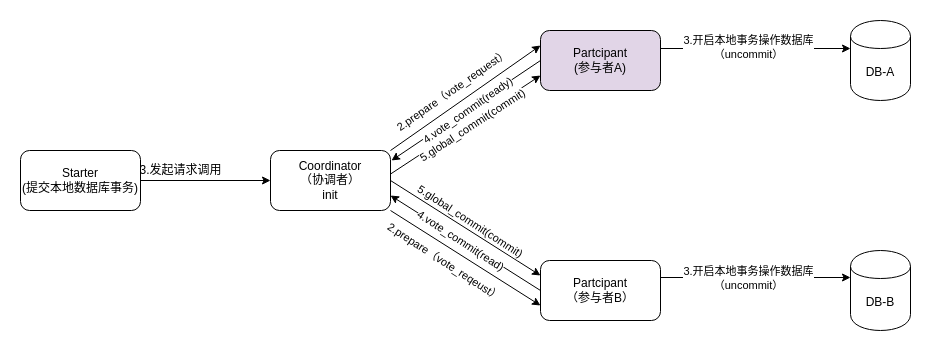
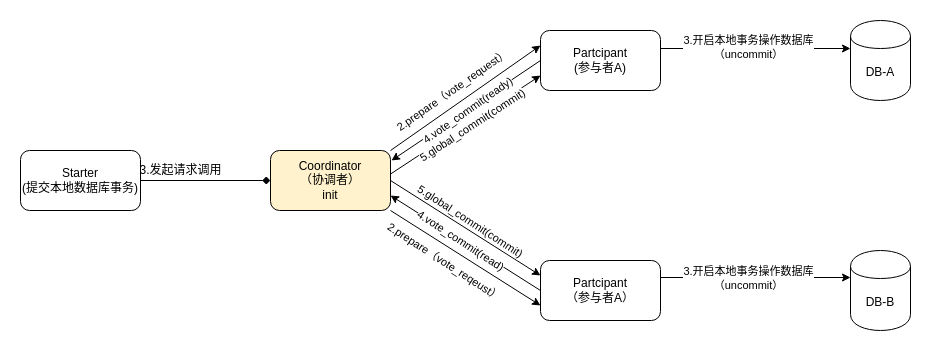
node "Partcipant (参与者A)": fillcolor #e1d5e7 -> #ffffff
edge "Starter (提交本地数据库事务)" -> "Coordinator （协调者） init": arrowhead classic -> diamond
node "Coordinator （协调者） init": fillcolor #ffffff -> #fff2cc
node "Partcipant （参与者B）": label "Partcipant （参与者B）" -> "Partcipant （参与者A）"
